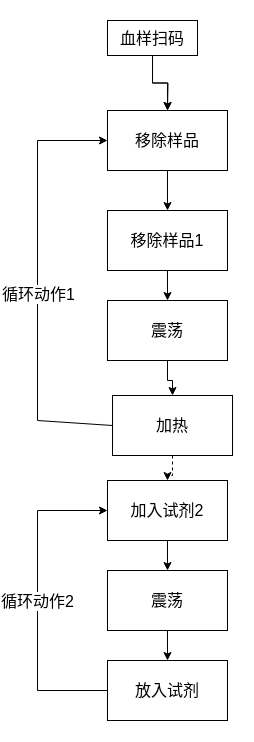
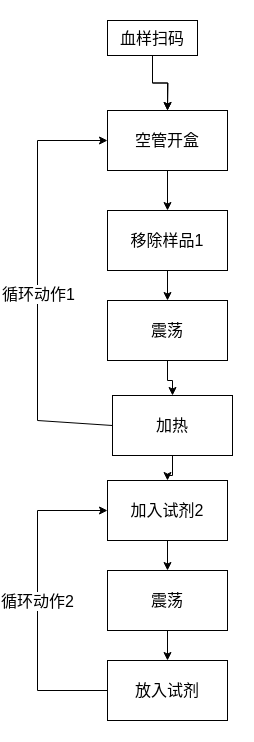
node "移除样品": label "移除样品" -> "空管开盒"
edge "加热" -> "加入试剂2": style dashed -> solid
